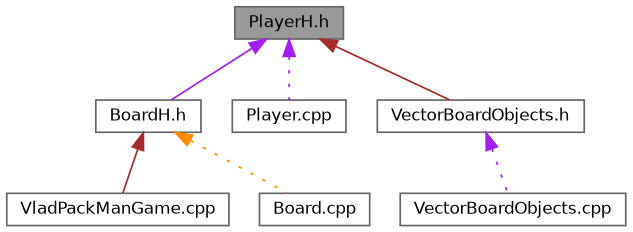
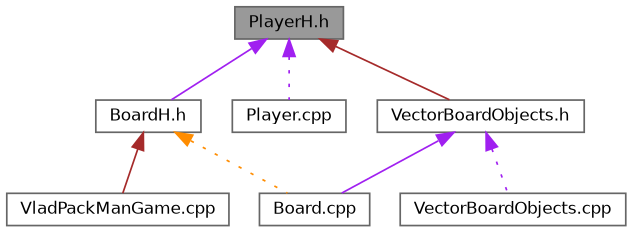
edge "Board.cpp" -> "VectorBoardObjects.h": added
